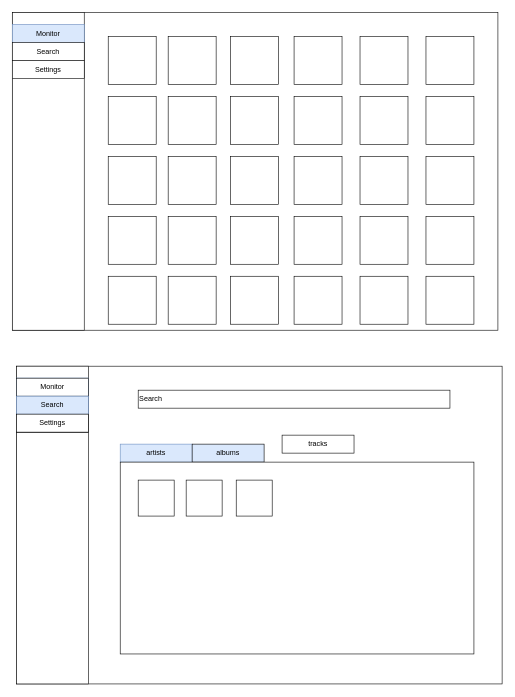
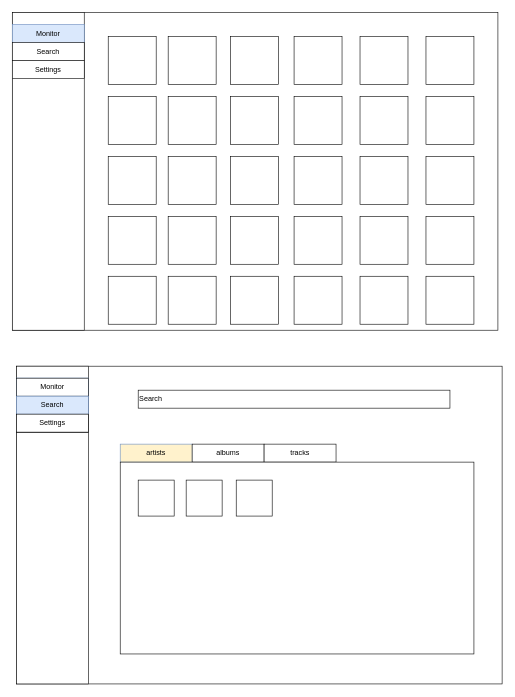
node "tracks": moved (318, 444) -> (300, 453)
node "artists": fillcolor #dae8fc -> #fff2cc
node "albums": fillcolor #dae8fc -> #ffffff
